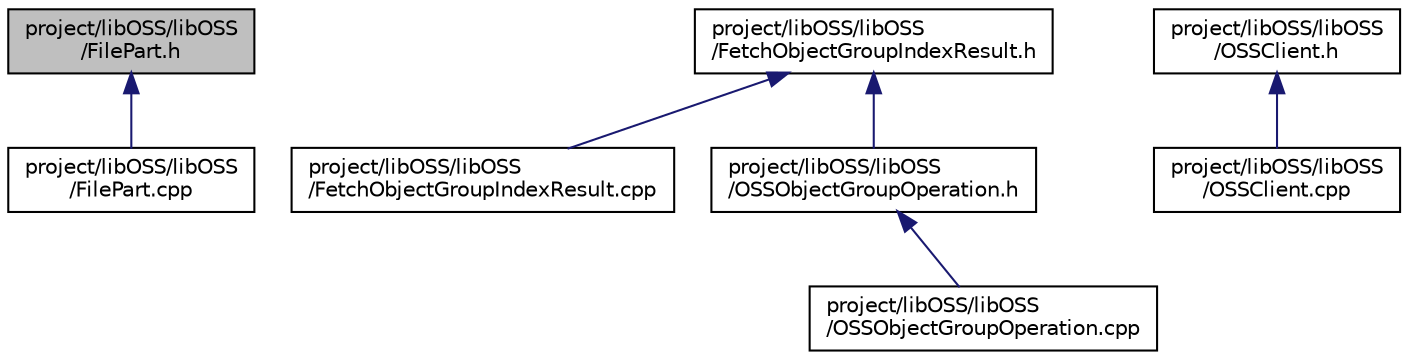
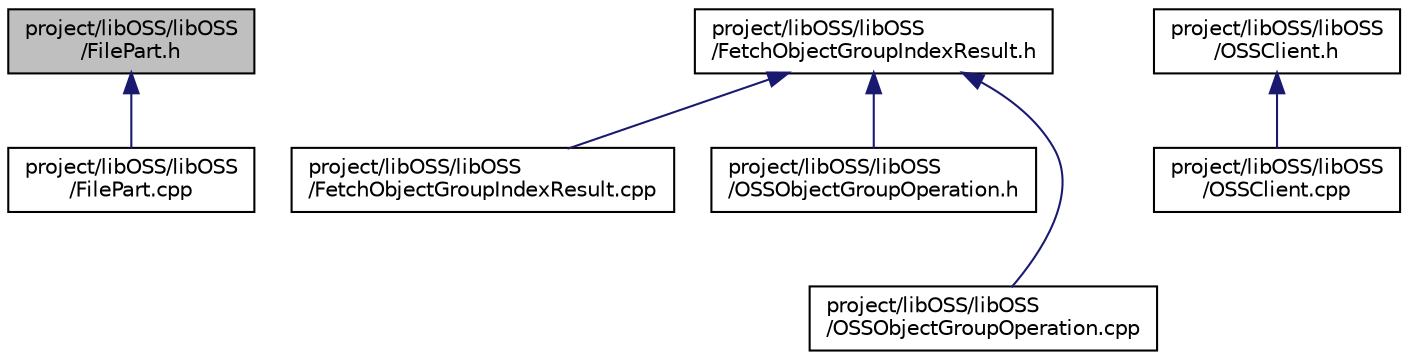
edge "project/libOSS/libOSS /OSSObjectGroupOperation.cpp" -> "project/libOSS/libOSS /OSSObjectGroupOperation.h": now "project/libOSS/libOSS /OSSObjectGroupOperation.cpp" -> "project/libOSS/libOSS /FetchObjectGroupIndexResult.h"
